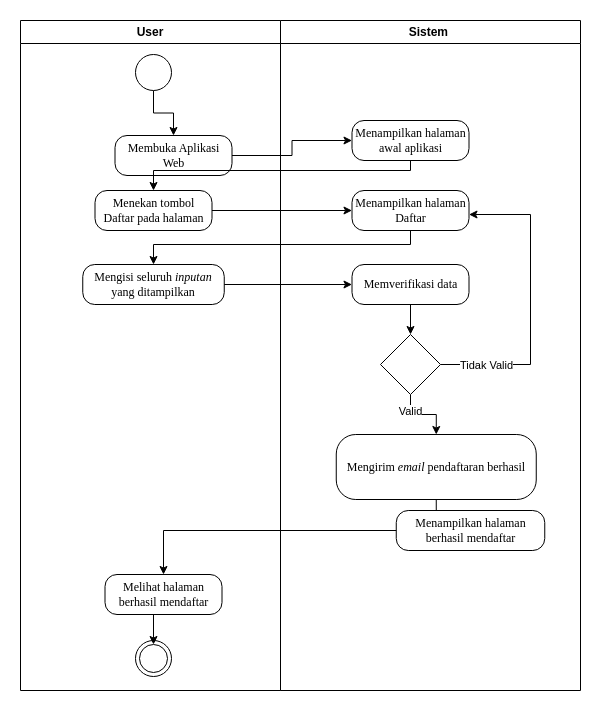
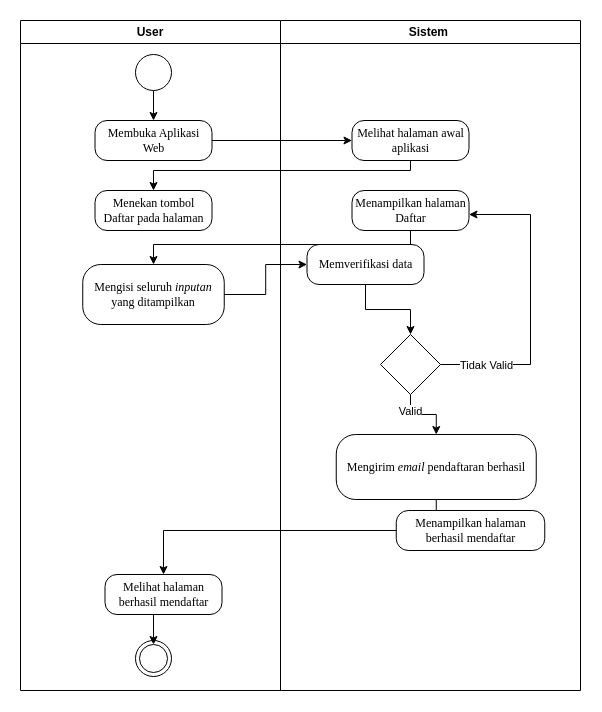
node "Menampilkan halaman awal aplikasi": label "Menampilkan halaman awal aplikasi" -> "Melihat halaman awal aplikasi"
node "Membuka Aplikasi Web": moved (174, 156) -> (154, 141)
edge "Menekan tombol Daftar pada halaman" -> "Menampilkan halaman Daftar": removed
node "Mengisi seluruh inputan yang ditampilkan": size 142x40 -> 142x60
node "Memverifikasi data": moved (411, 285) -> (366, 265)
